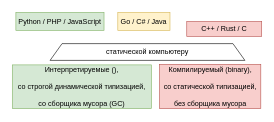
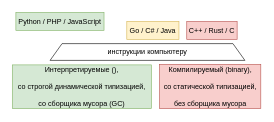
node "Go / C# / Java": moved (144, 21) -> (153, 30)
node "C++ / Rust / C": size 75x15 -> 50x18
node "статической компьютеру": label "статической компьютеру" -> "инструкции компьютеру"
